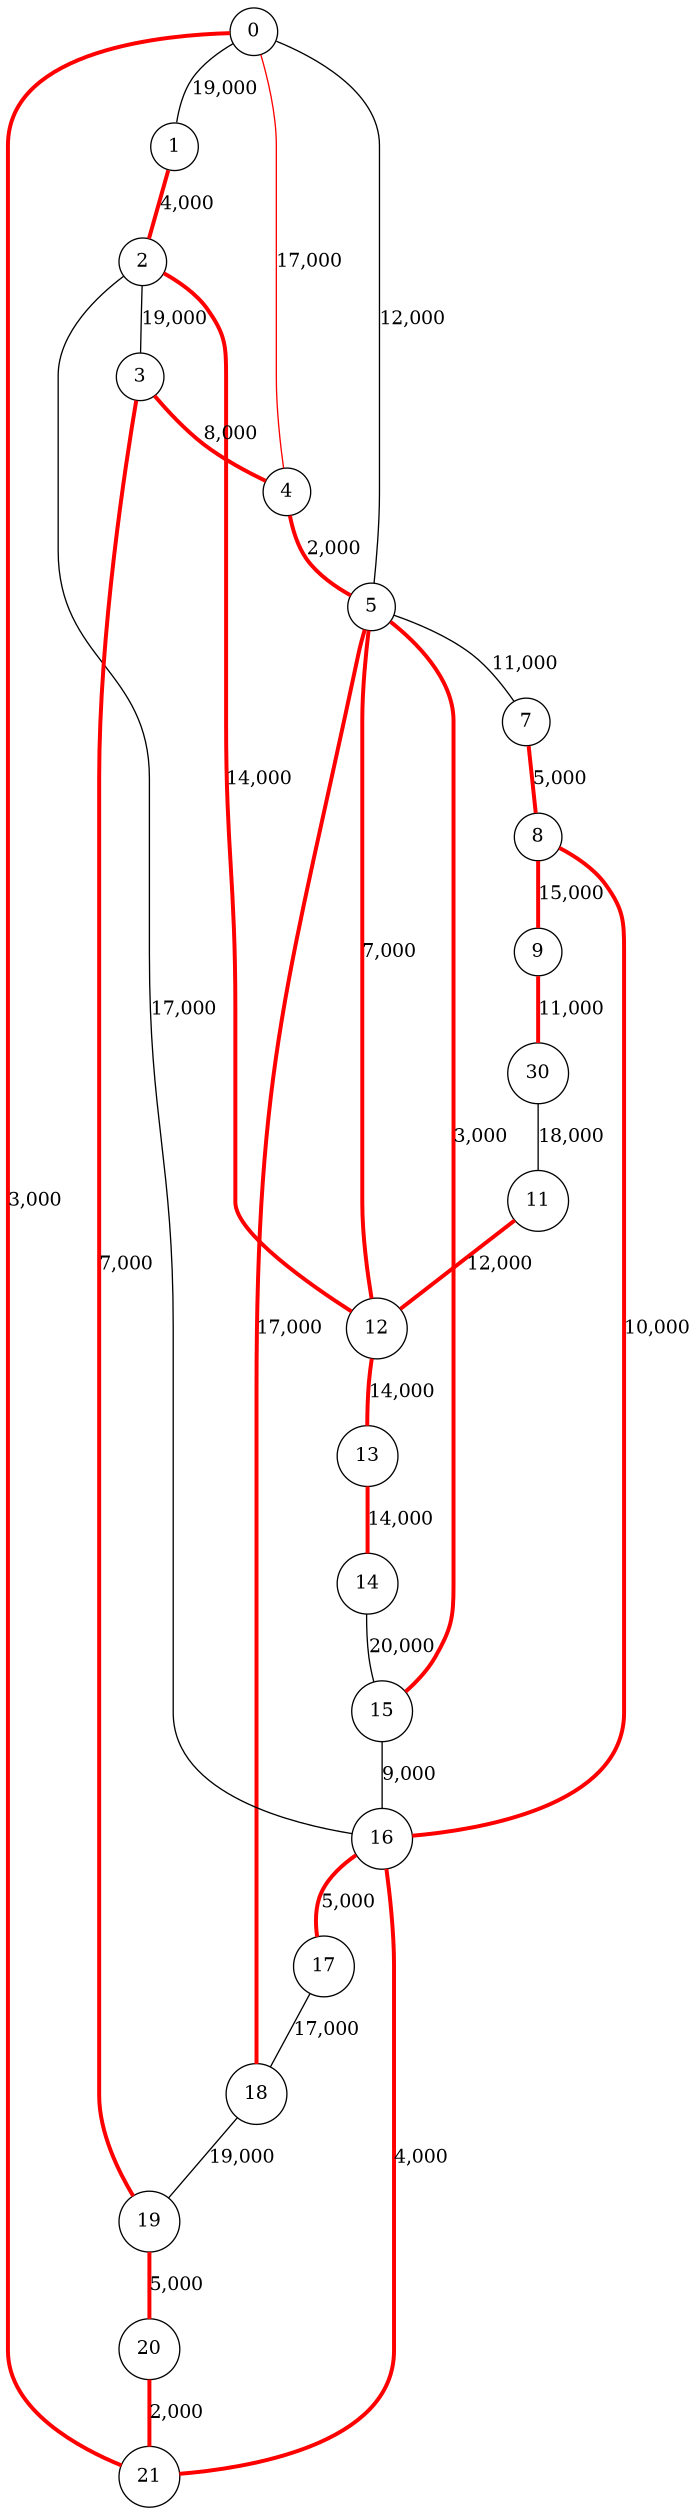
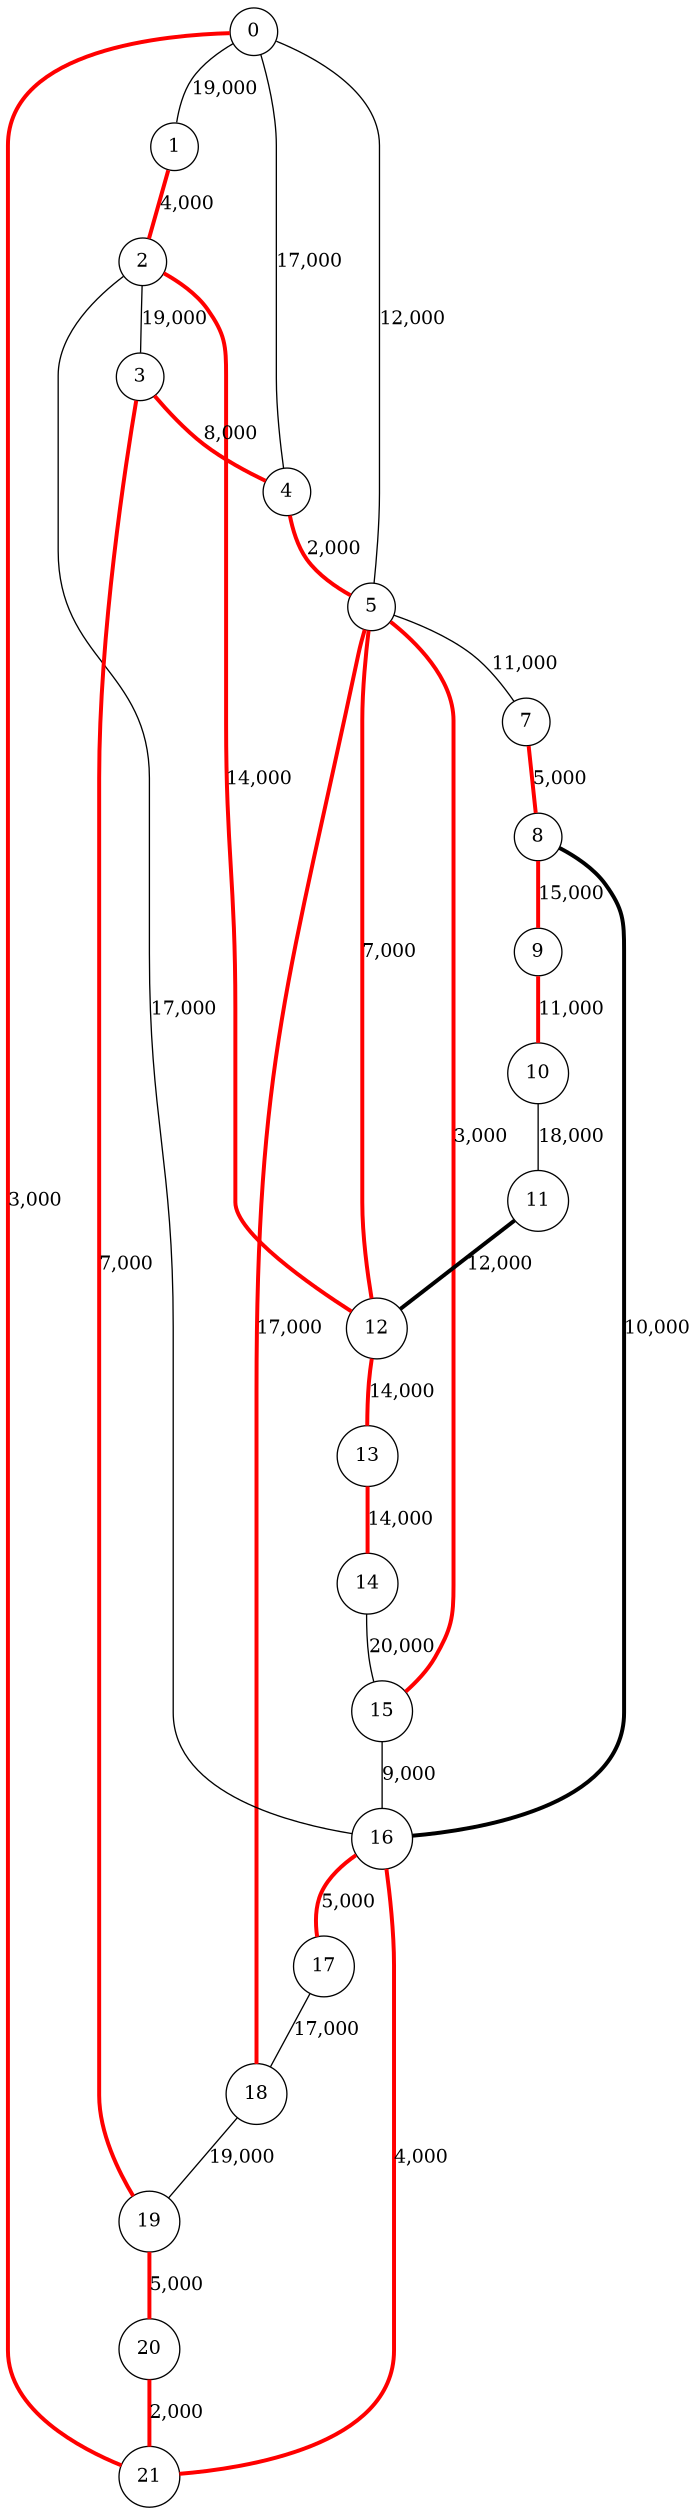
edge "0" -- "4": color red -> black
node "30": label "30" -> "10"
edge "11" -- "12": color red -> black
edge "8" -- "16": color red -> black
